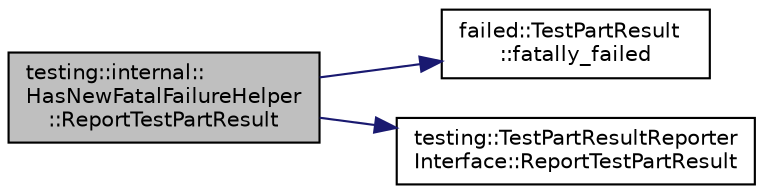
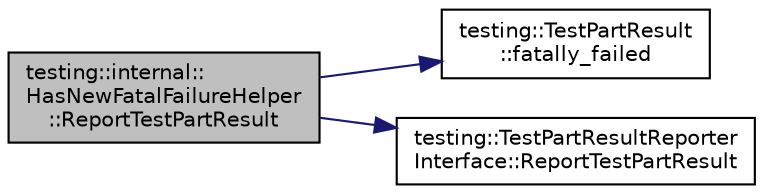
node "failed::TestPartResult ::fatally_failed": label "failed::TestPartResult ::fatally_failed" -> "testing::TestPartResult ::fatally_failed"
